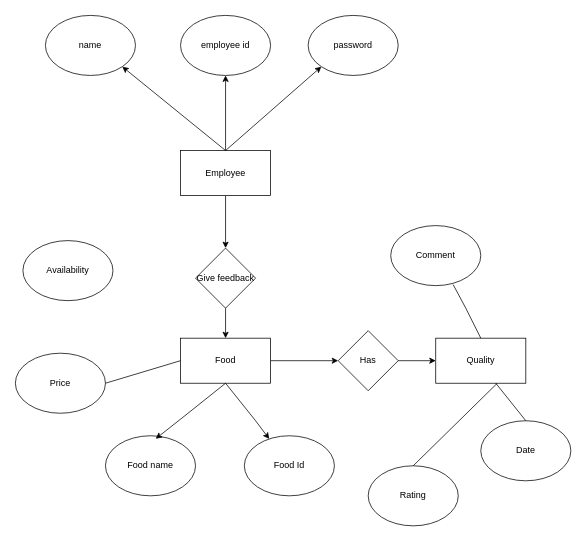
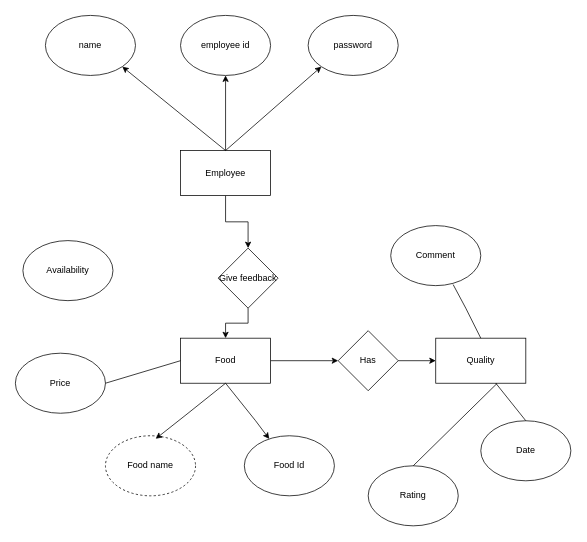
node "Give feedback": moved (225, 278) -> (248, 278)
node "Food name": style solid -> dashed
